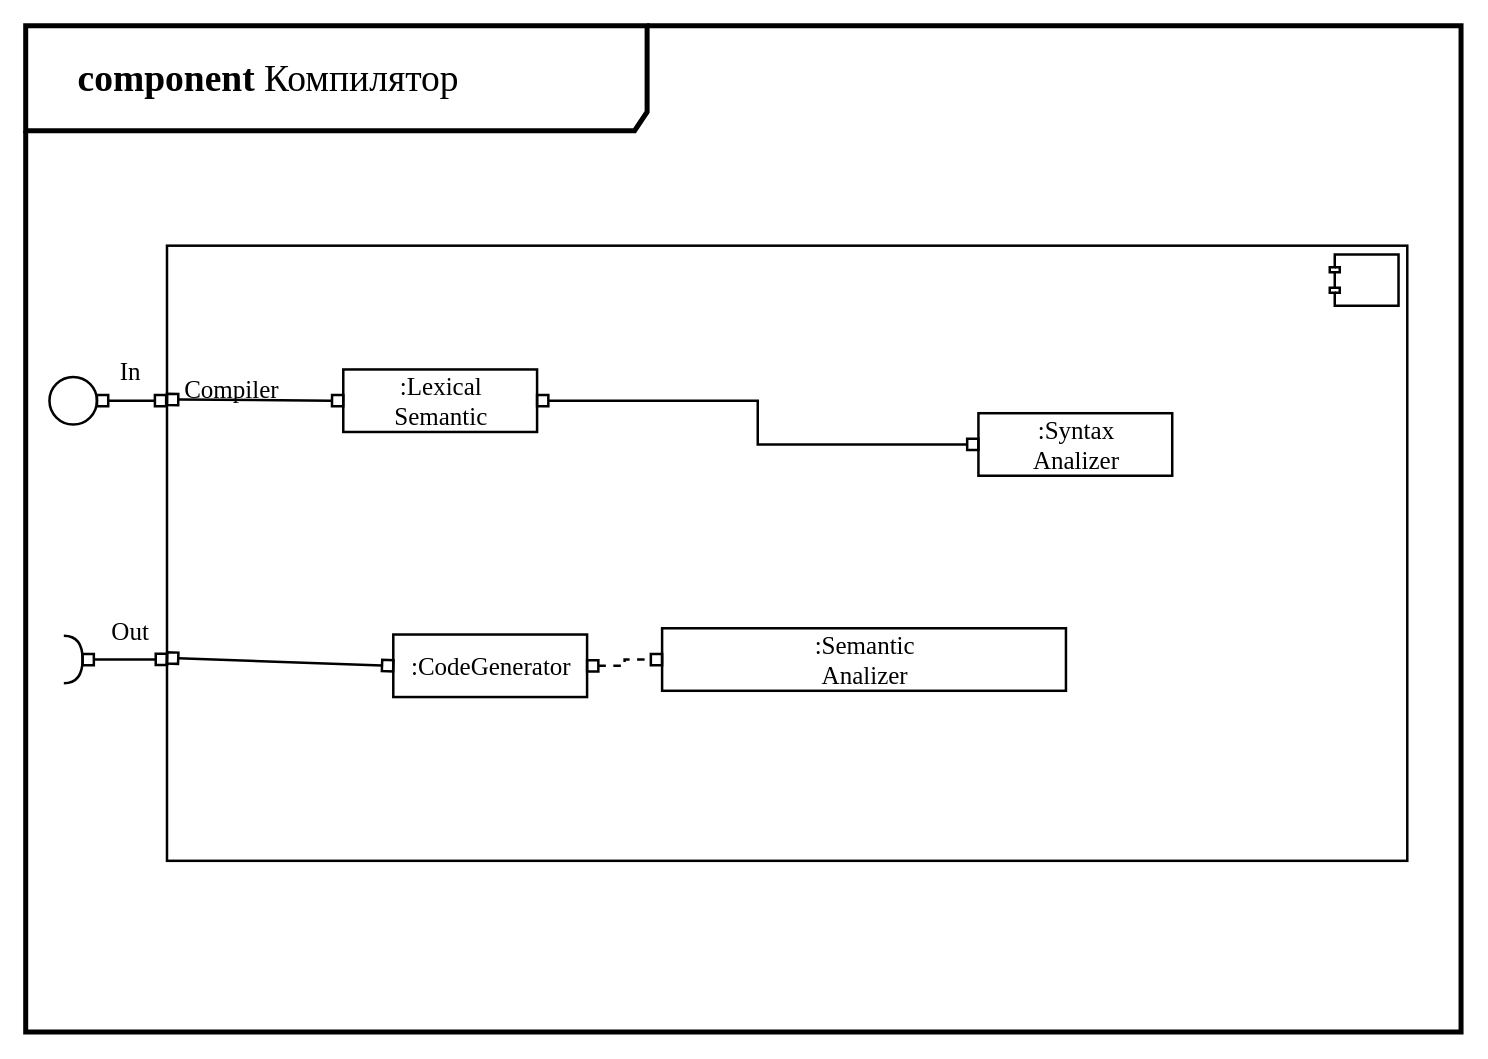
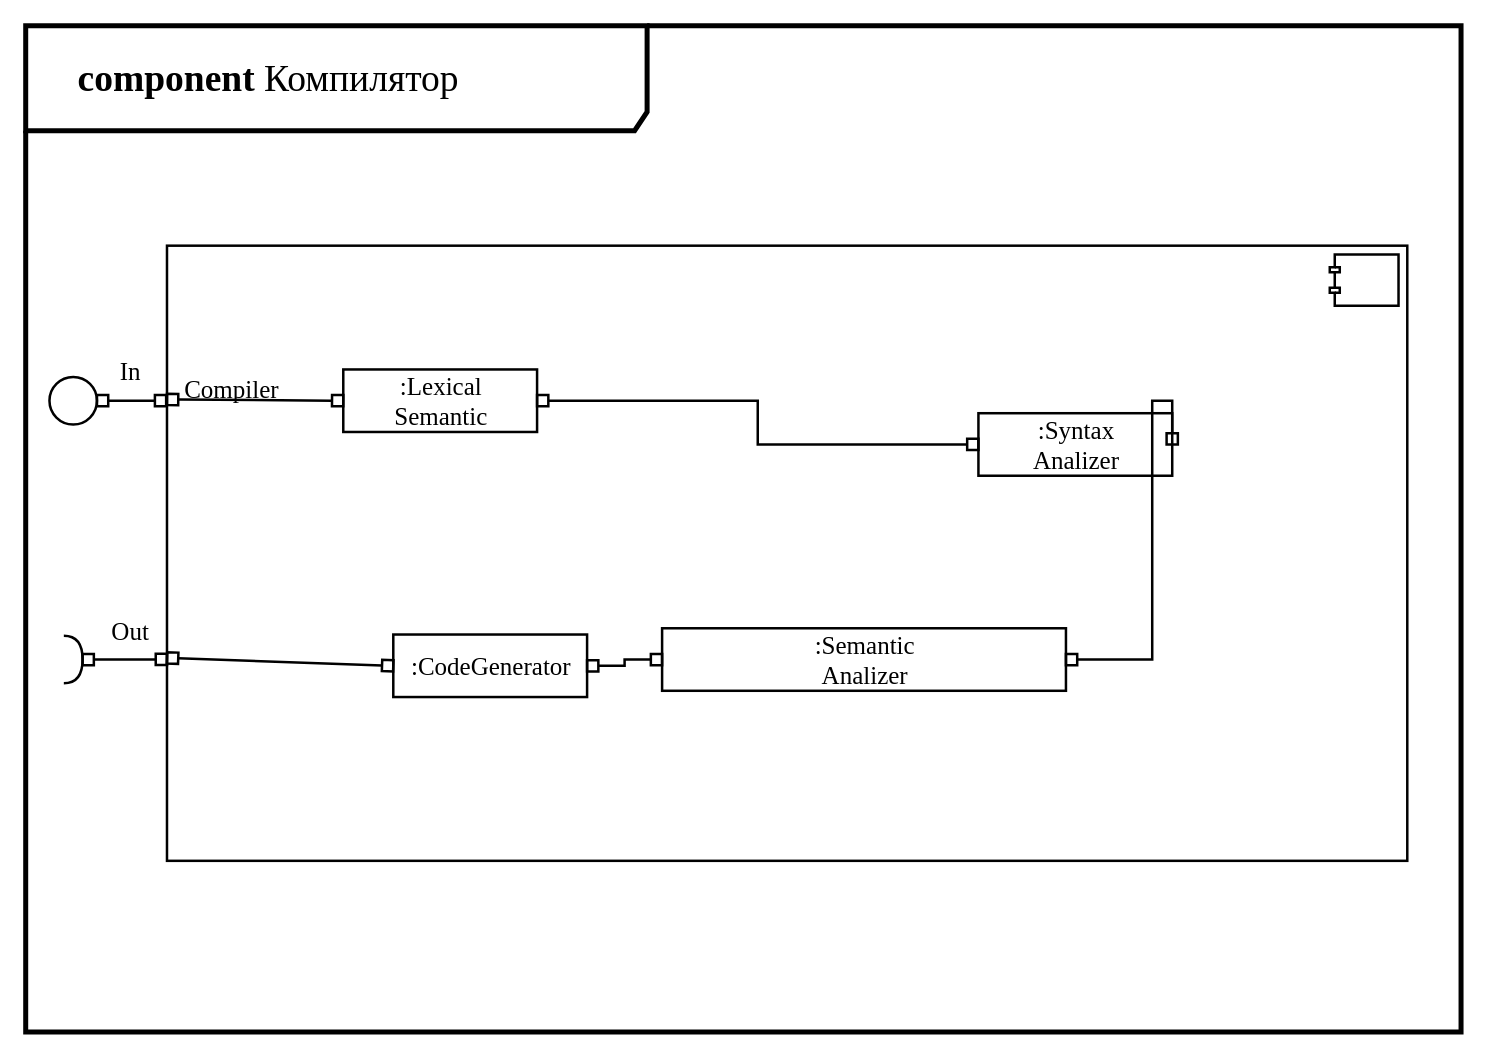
edge ":Syntax Analizer" -- ":Semantic Analizer": added
edge ":Semantic Analizer" -- ":CodeGenerator": style dashed -> solid
